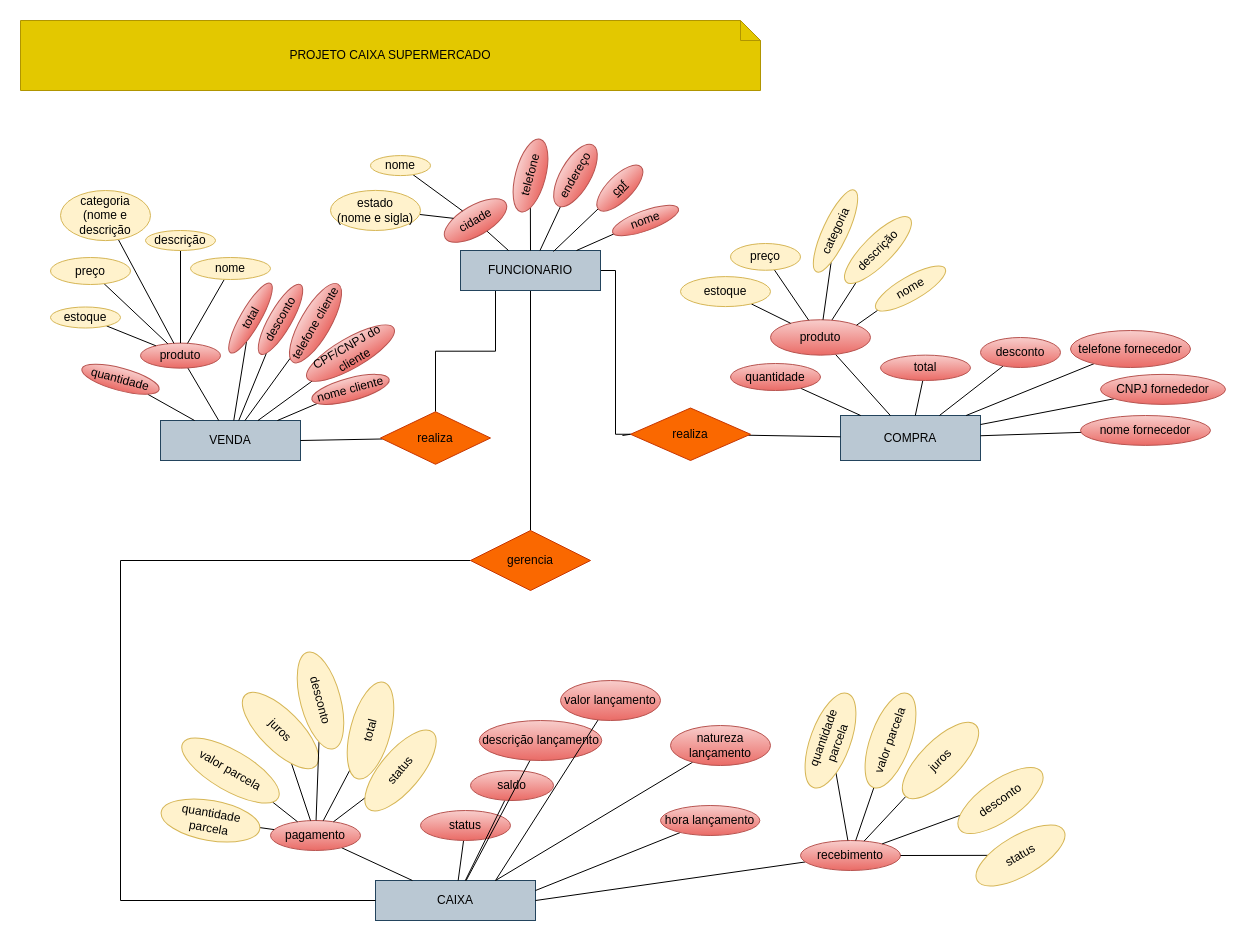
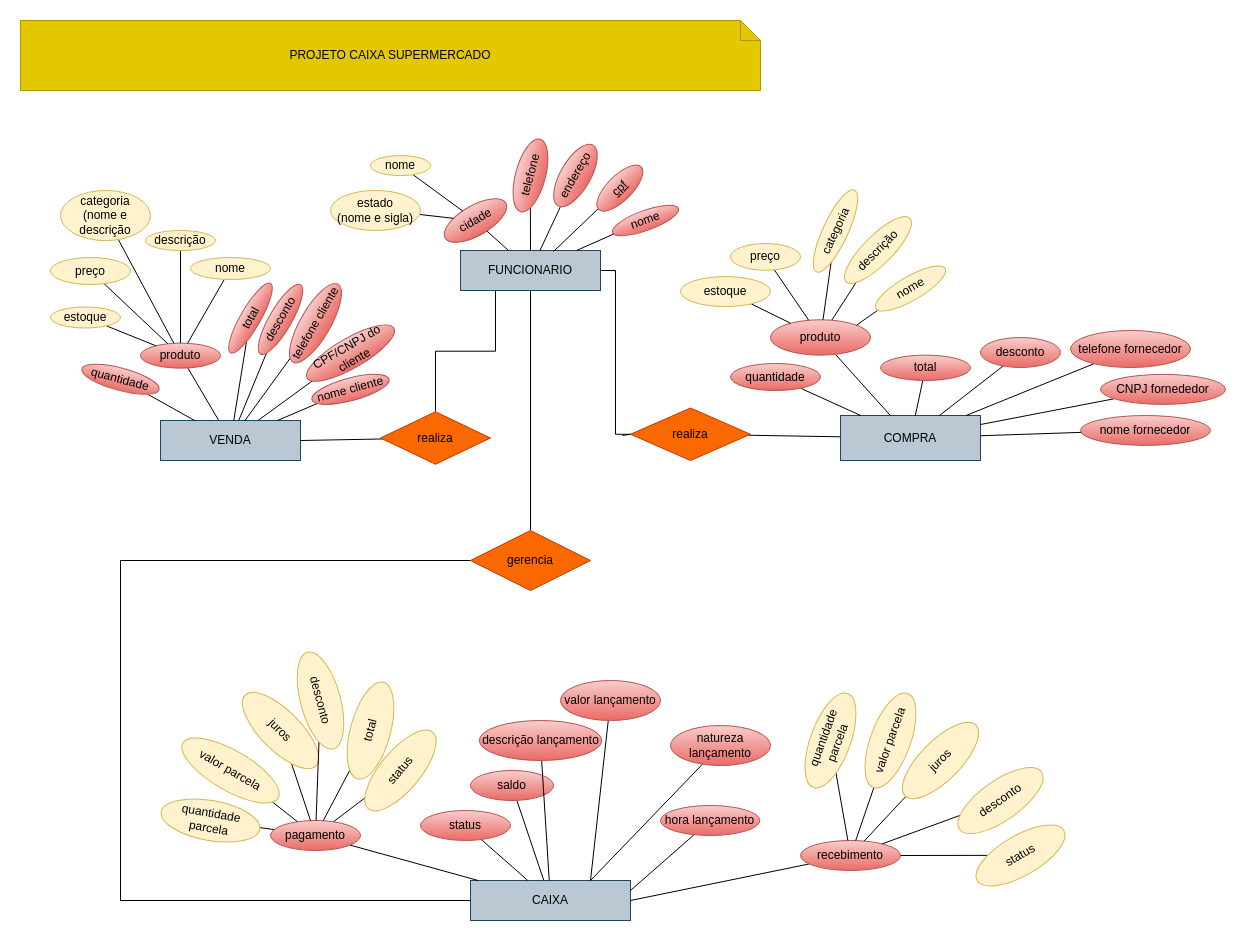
node "CAIXA": moved (456, 901) -> (551, 901)
